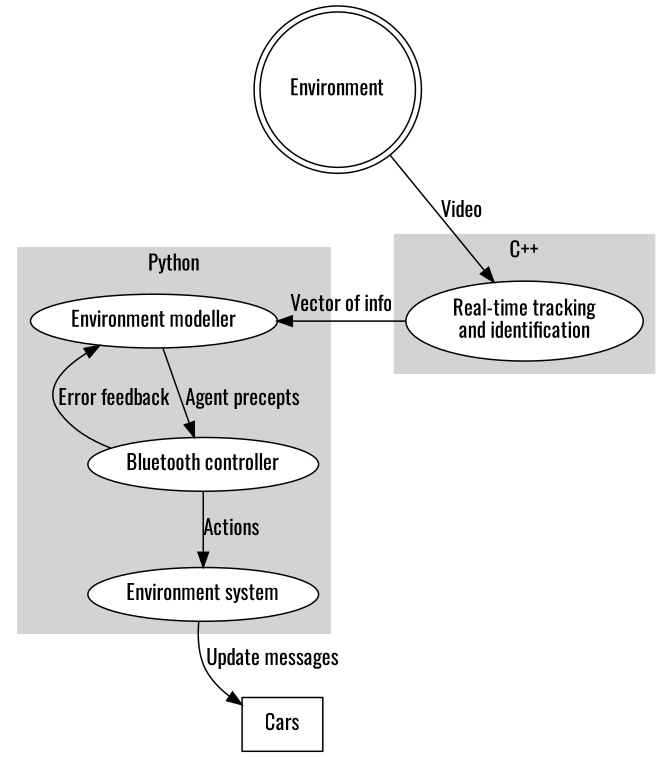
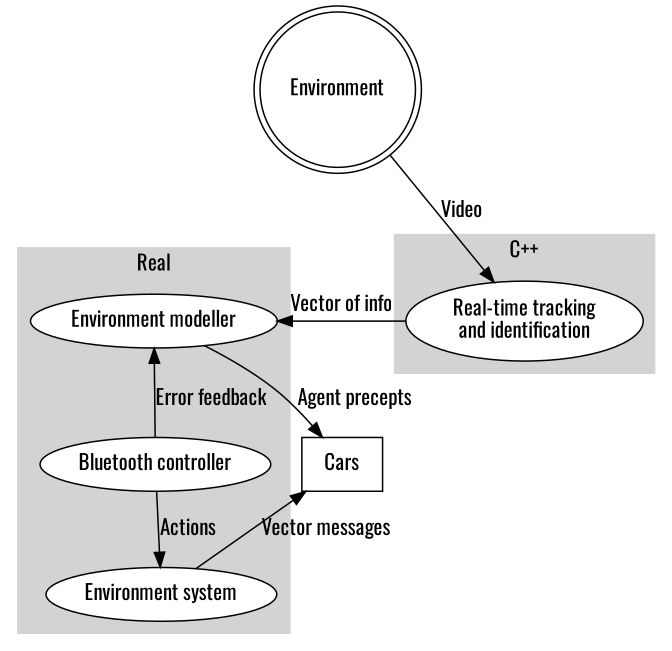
cluster "Python": label "Python" -> "Real"
edge "Environment modeller" -> "Bluetooth controller": now "Environment modeller" -> "Cars"
edge "Environment system" -> "Cars": label "Update messages" -> "Vector messages"
